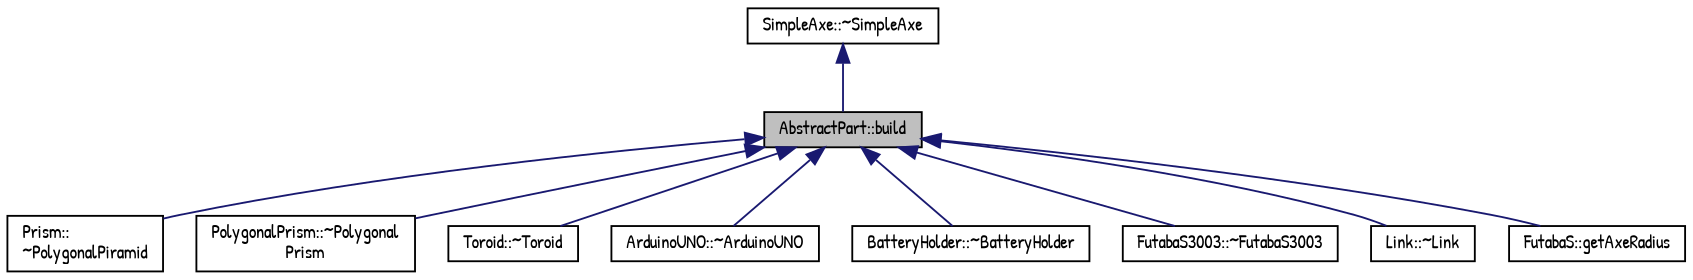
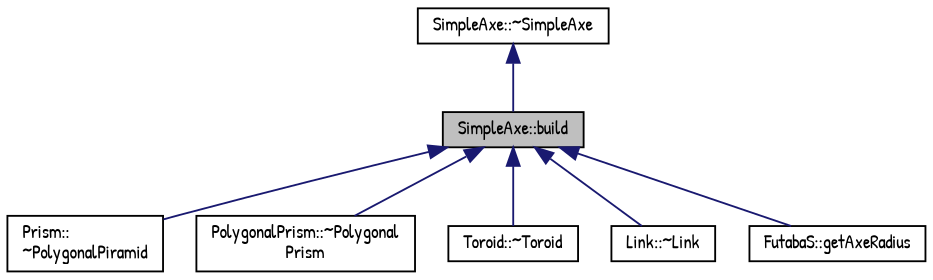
node "AbstractPart::build": label "AbstractPart::build" -> "SimpleAxe::build"
node "ArduinoUNO::~ArduinoUNO": removed
node "BatteryHolder::~BatteryHolder": removed
node "FutabaS3003::~FutabaS3003": removed
